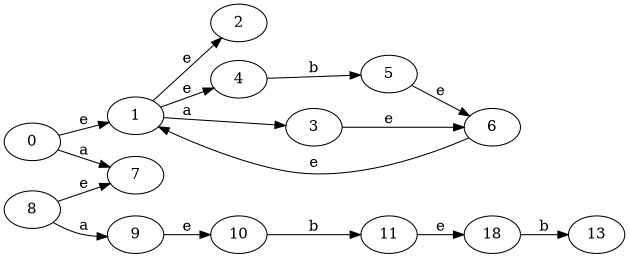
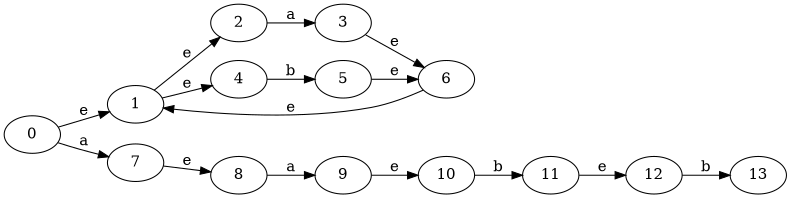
edge "1" -> "3": now "2" -> "3"
edge "8" -> "7": reversed
node "18": label "18" -> "12"
